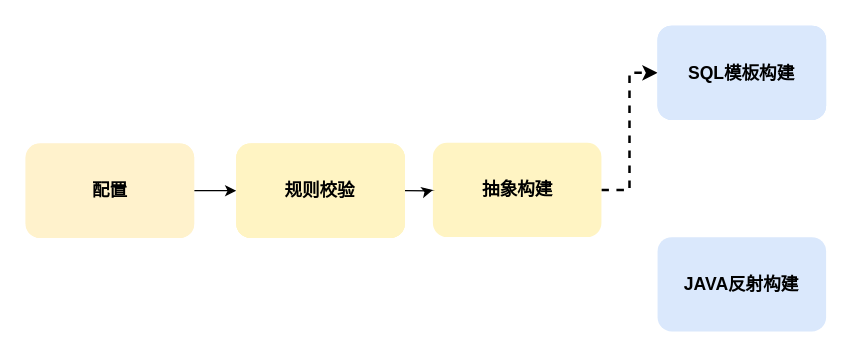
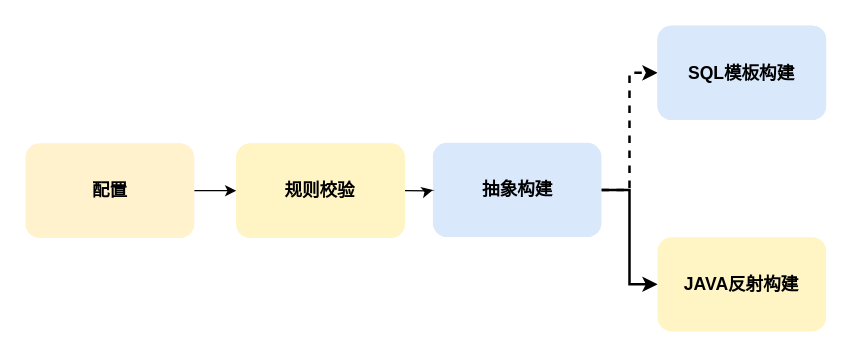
node "抽象构建": fillcolor #fff4c3 -> #dae8fc
edge "抽象构建" -> "JAVA反射构建": added
node "JAVA反射构建": fillcolor #dae8fc -> #fff4c3
